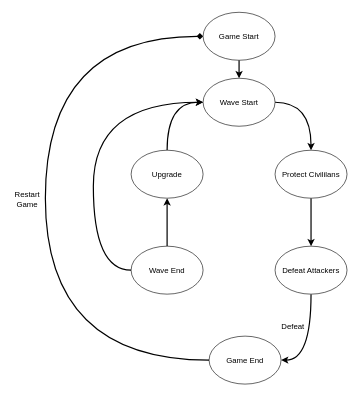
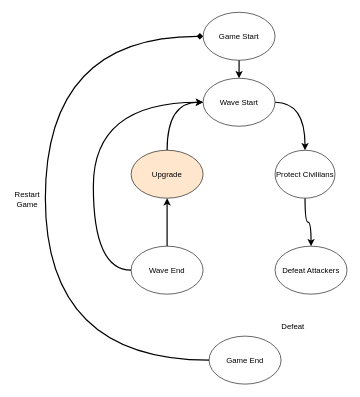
node "Upgrade": fillcolor #ffffff -> #ffe6cc
node "Protect Civililans": size 72x48 -> 60x48
edge "Defeat Attackers" -> "Game End": removed
